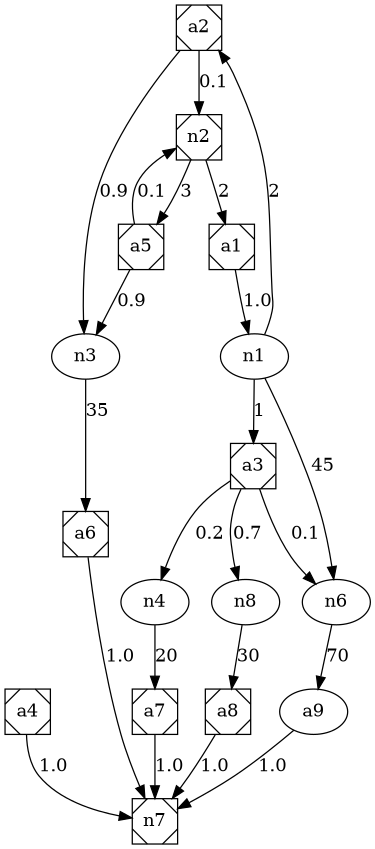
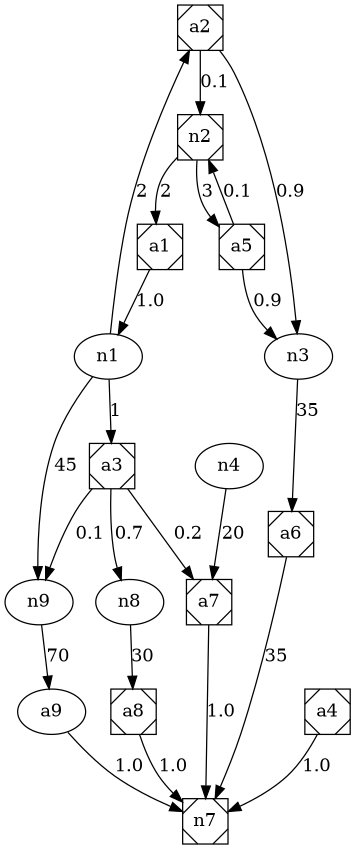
edge "a3" -> "n4": now "a3" -> "a7"
node "n6": label "n6" -> "n9"
edge "a6" -> "n7": label "1.0" -> "35"
